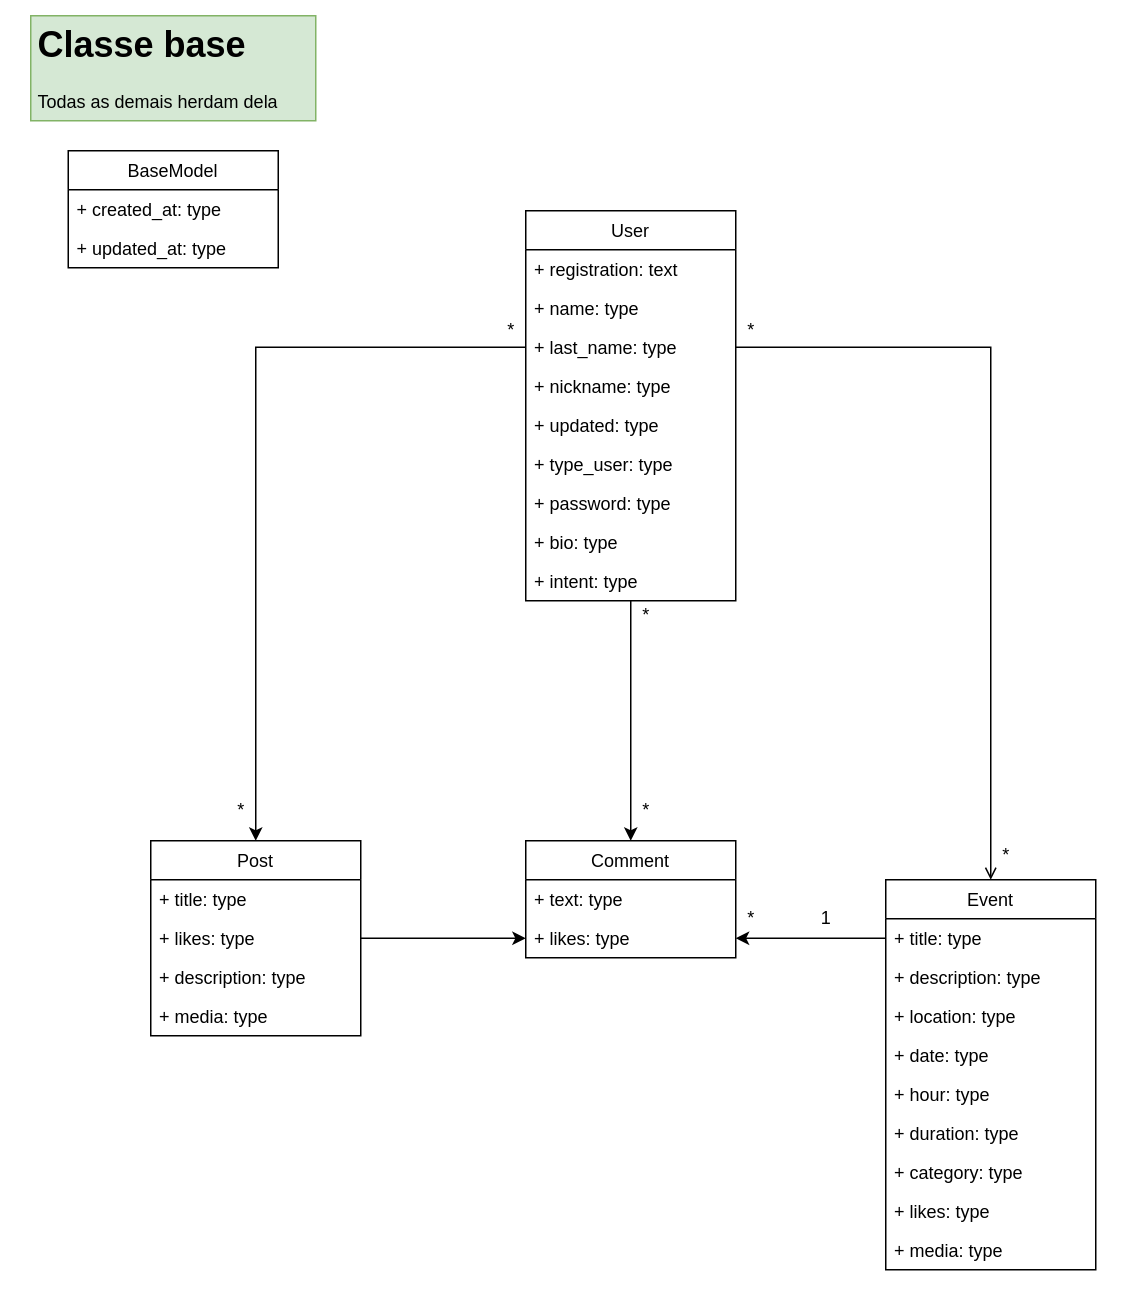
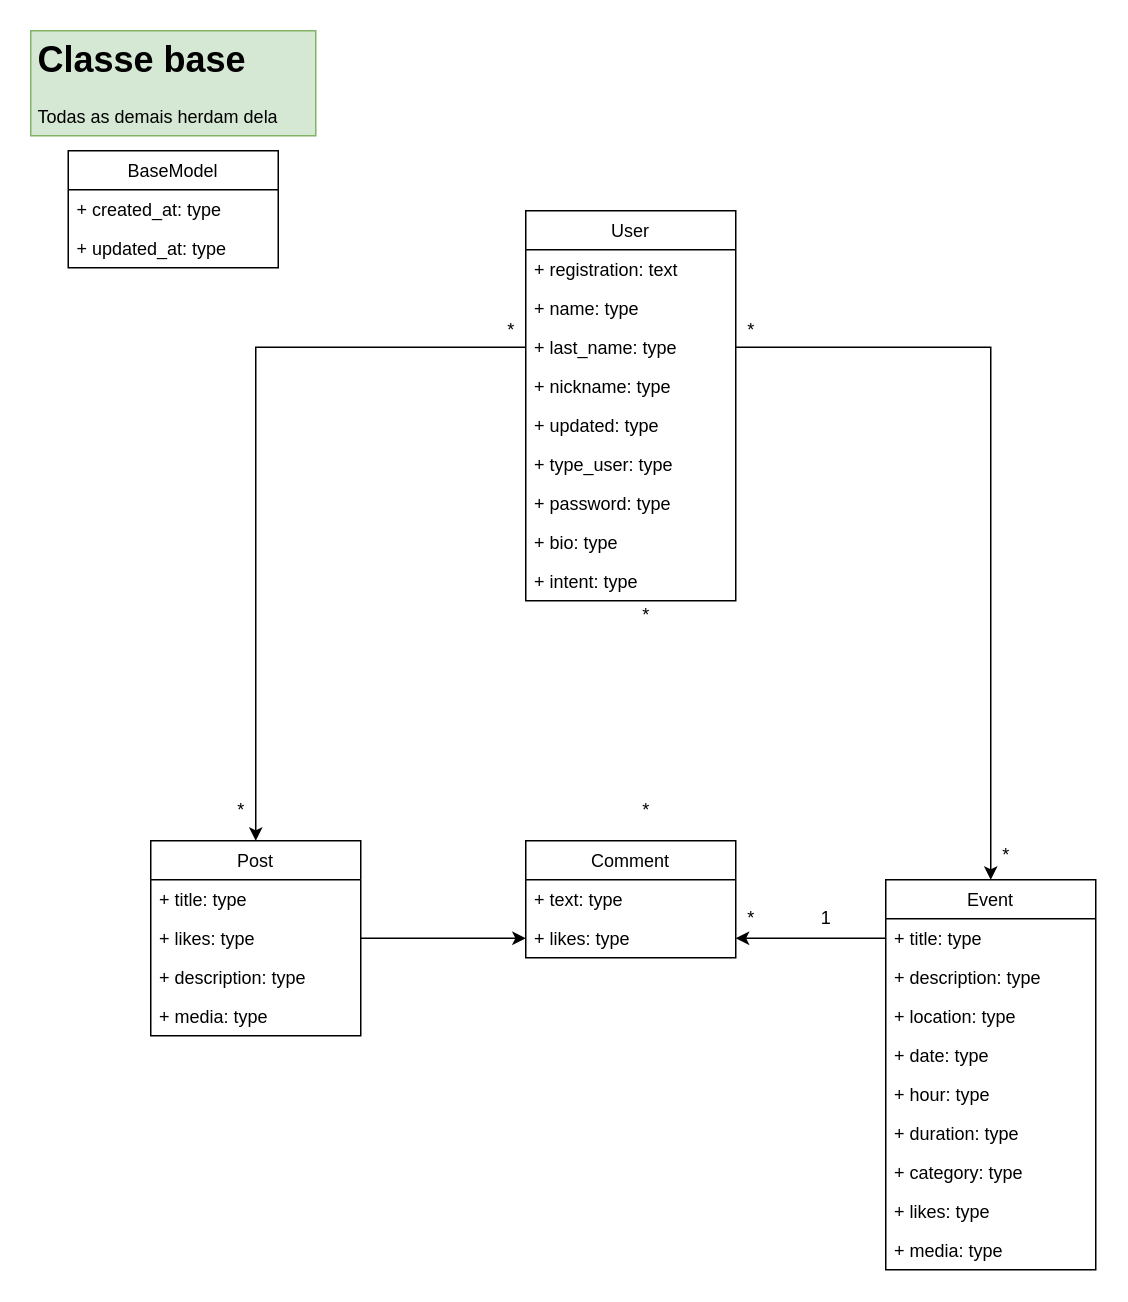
node "Classe baseTodas as demais herdam dela": moved (173, 68) -> (173, 83)
edge "User" -> "Comment": removed
edge "+ last_name: type" -> "Event": arrowhead open -> classic
